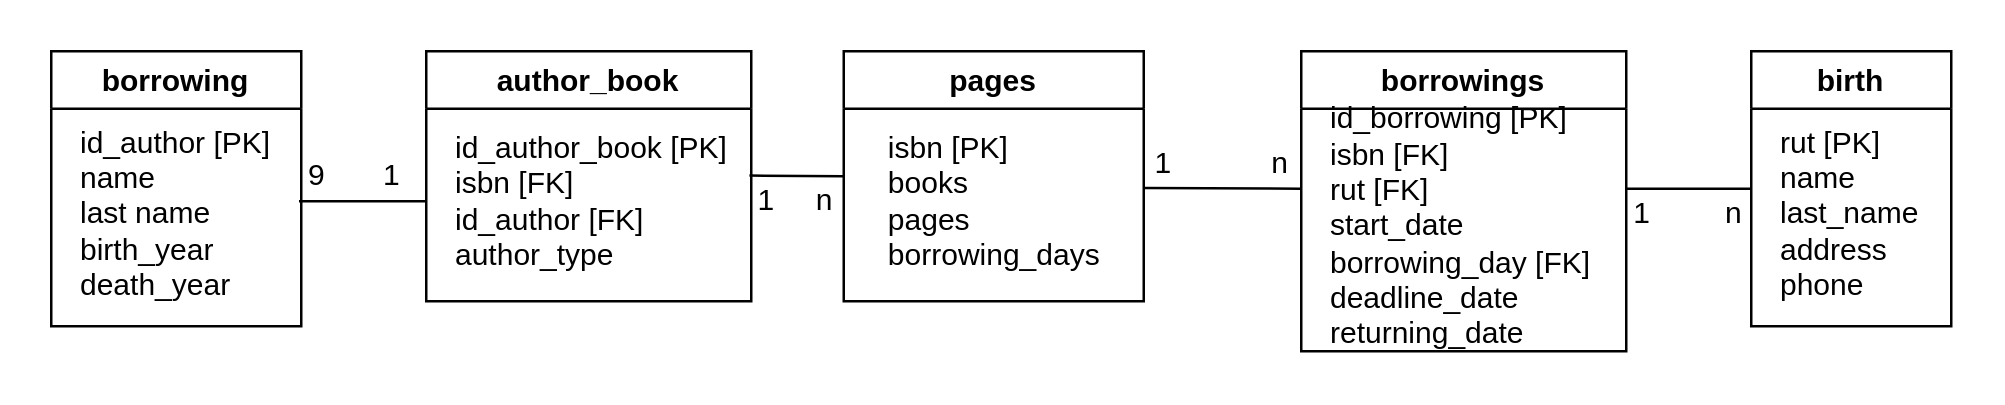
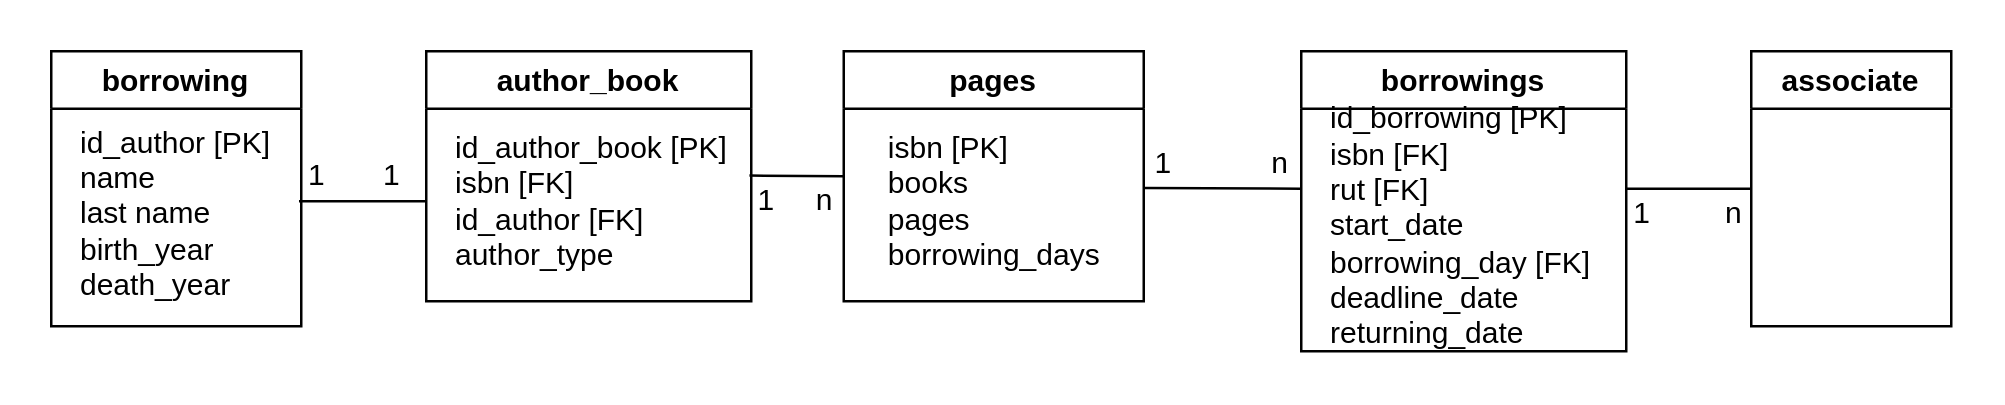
node "birth": label "birth" -> "associate"
node "9 1": label "9 1" -> "1 1"
node "rut [PK] name last_name address phone": removed
